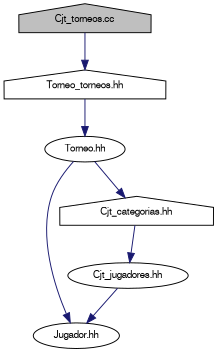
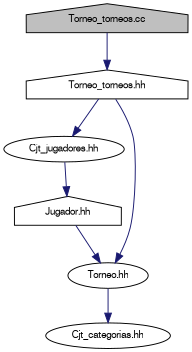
node "Cjt_torneos.cc": label "Cjt_torneos.cc" -> "Torneo_torneos.cc"
node "Cjt_categorias.hh": shape house -> ellipse
edge "Torneo.hh" -> "Jugador.hh": reversed
edge "Cjt_categorias.hh" -> "Cjt_jugadores.hh": now "Torneo_torneos.hh" -> "Cjt_jugadores.hh"
node "Jugador.hh": shape ellipse -> house
